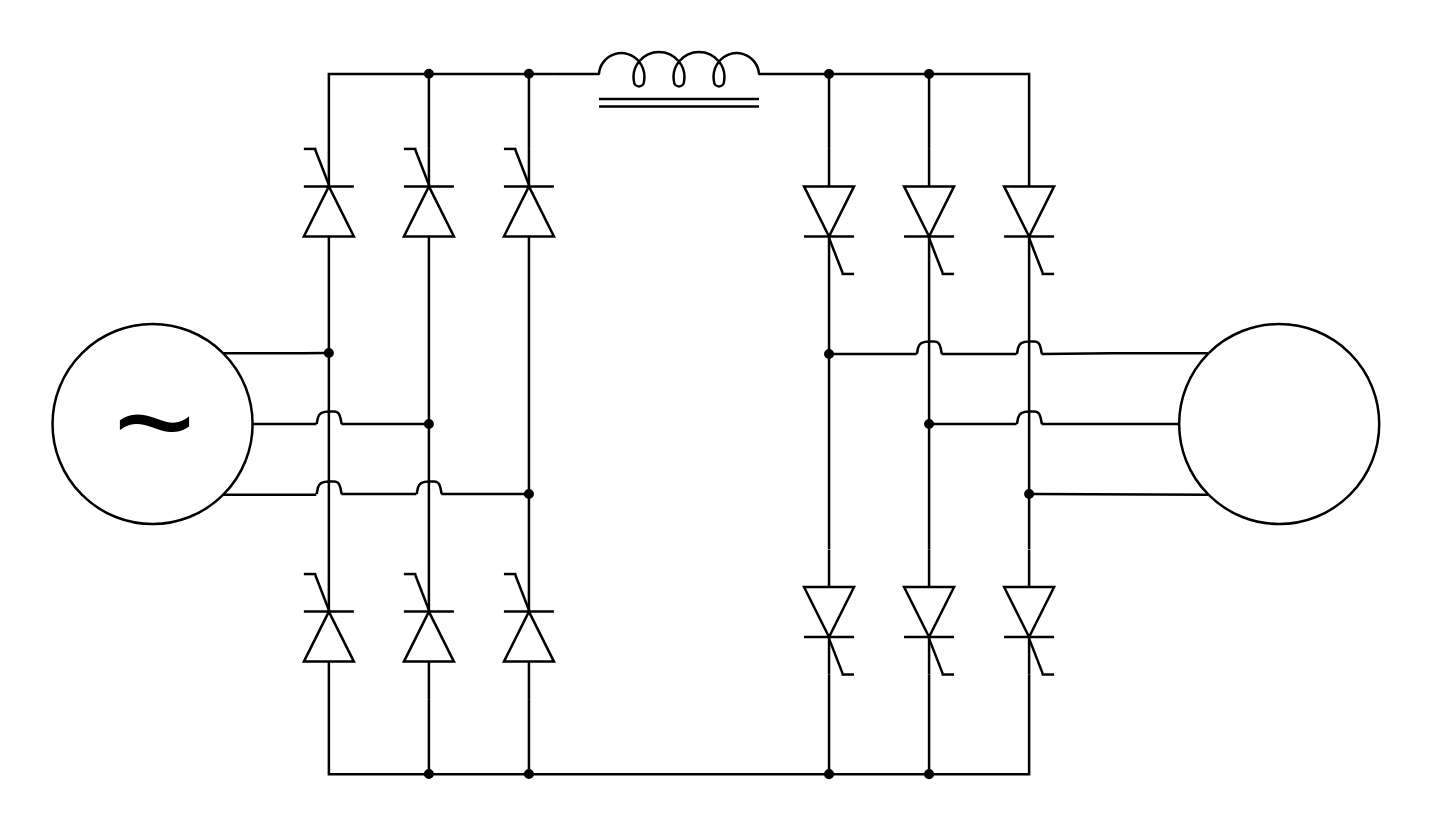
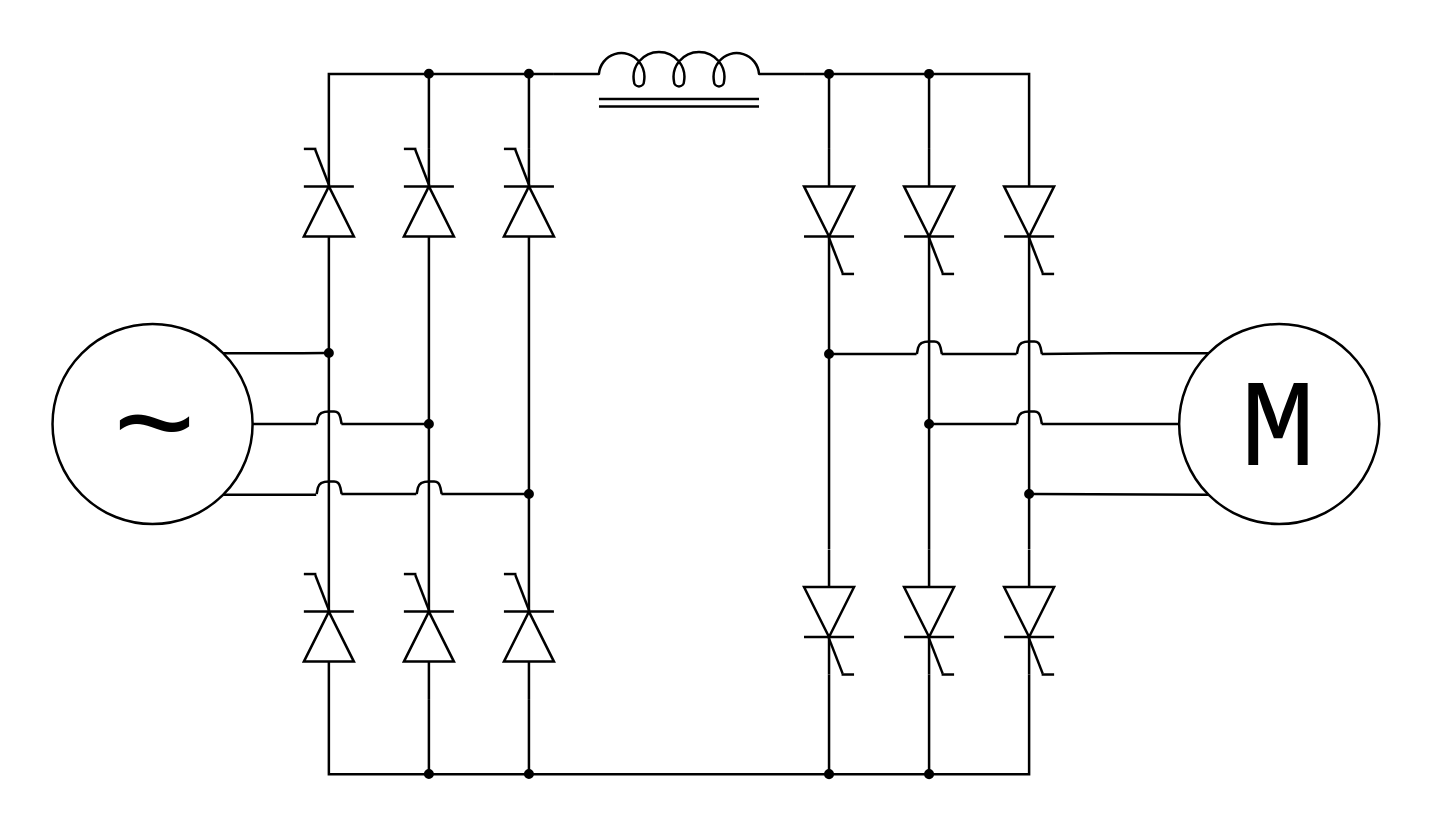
node "M": added
